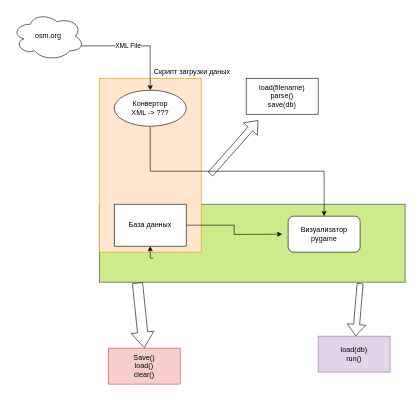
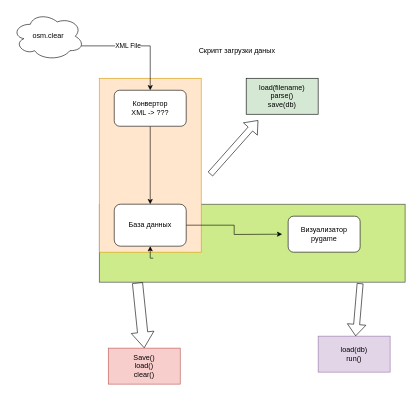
node "osm.org": label "osm.org" -> "osm.clear"
node "Скрипт загрузки даных": moved (192, 72) -> (237, 51)
node "load(filename) parse() save(db)": fillcolor #ffffff -> #d5e8d4
node "Конвертор XML -> ???": shape ellipse -> rounded rectangle
edge "Конвертор XML -> ???" -> "Визуализатор pygame": now "Конвертор XML -> ???" -> "База данных"
node "База данных": shape rectangle -> rounded rectangle
